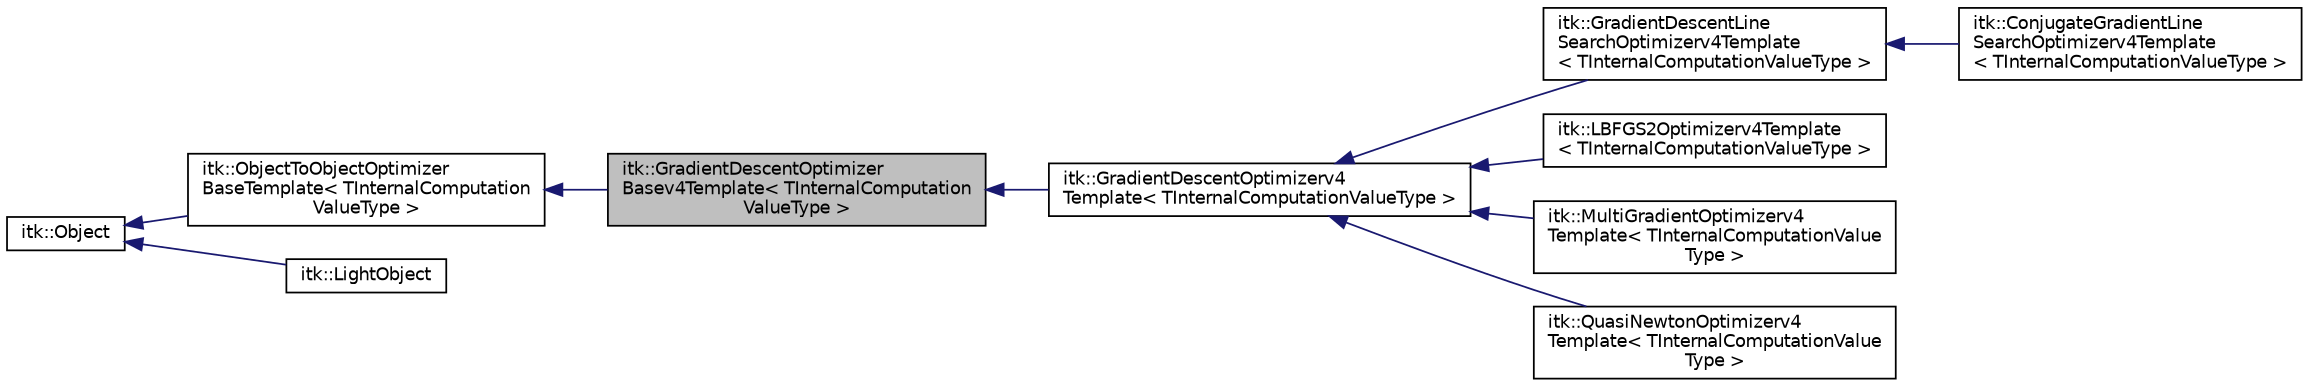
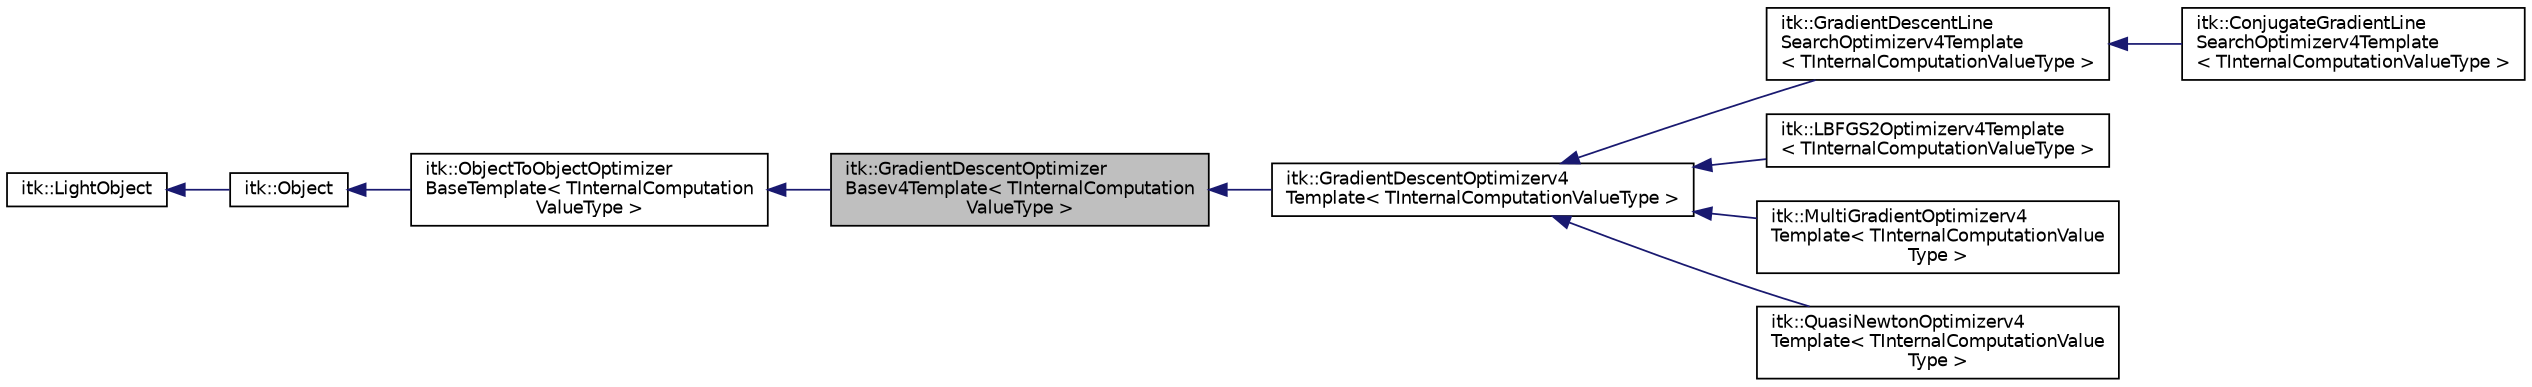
edge "itk::LightObject" -> "itk::Object": reversed
